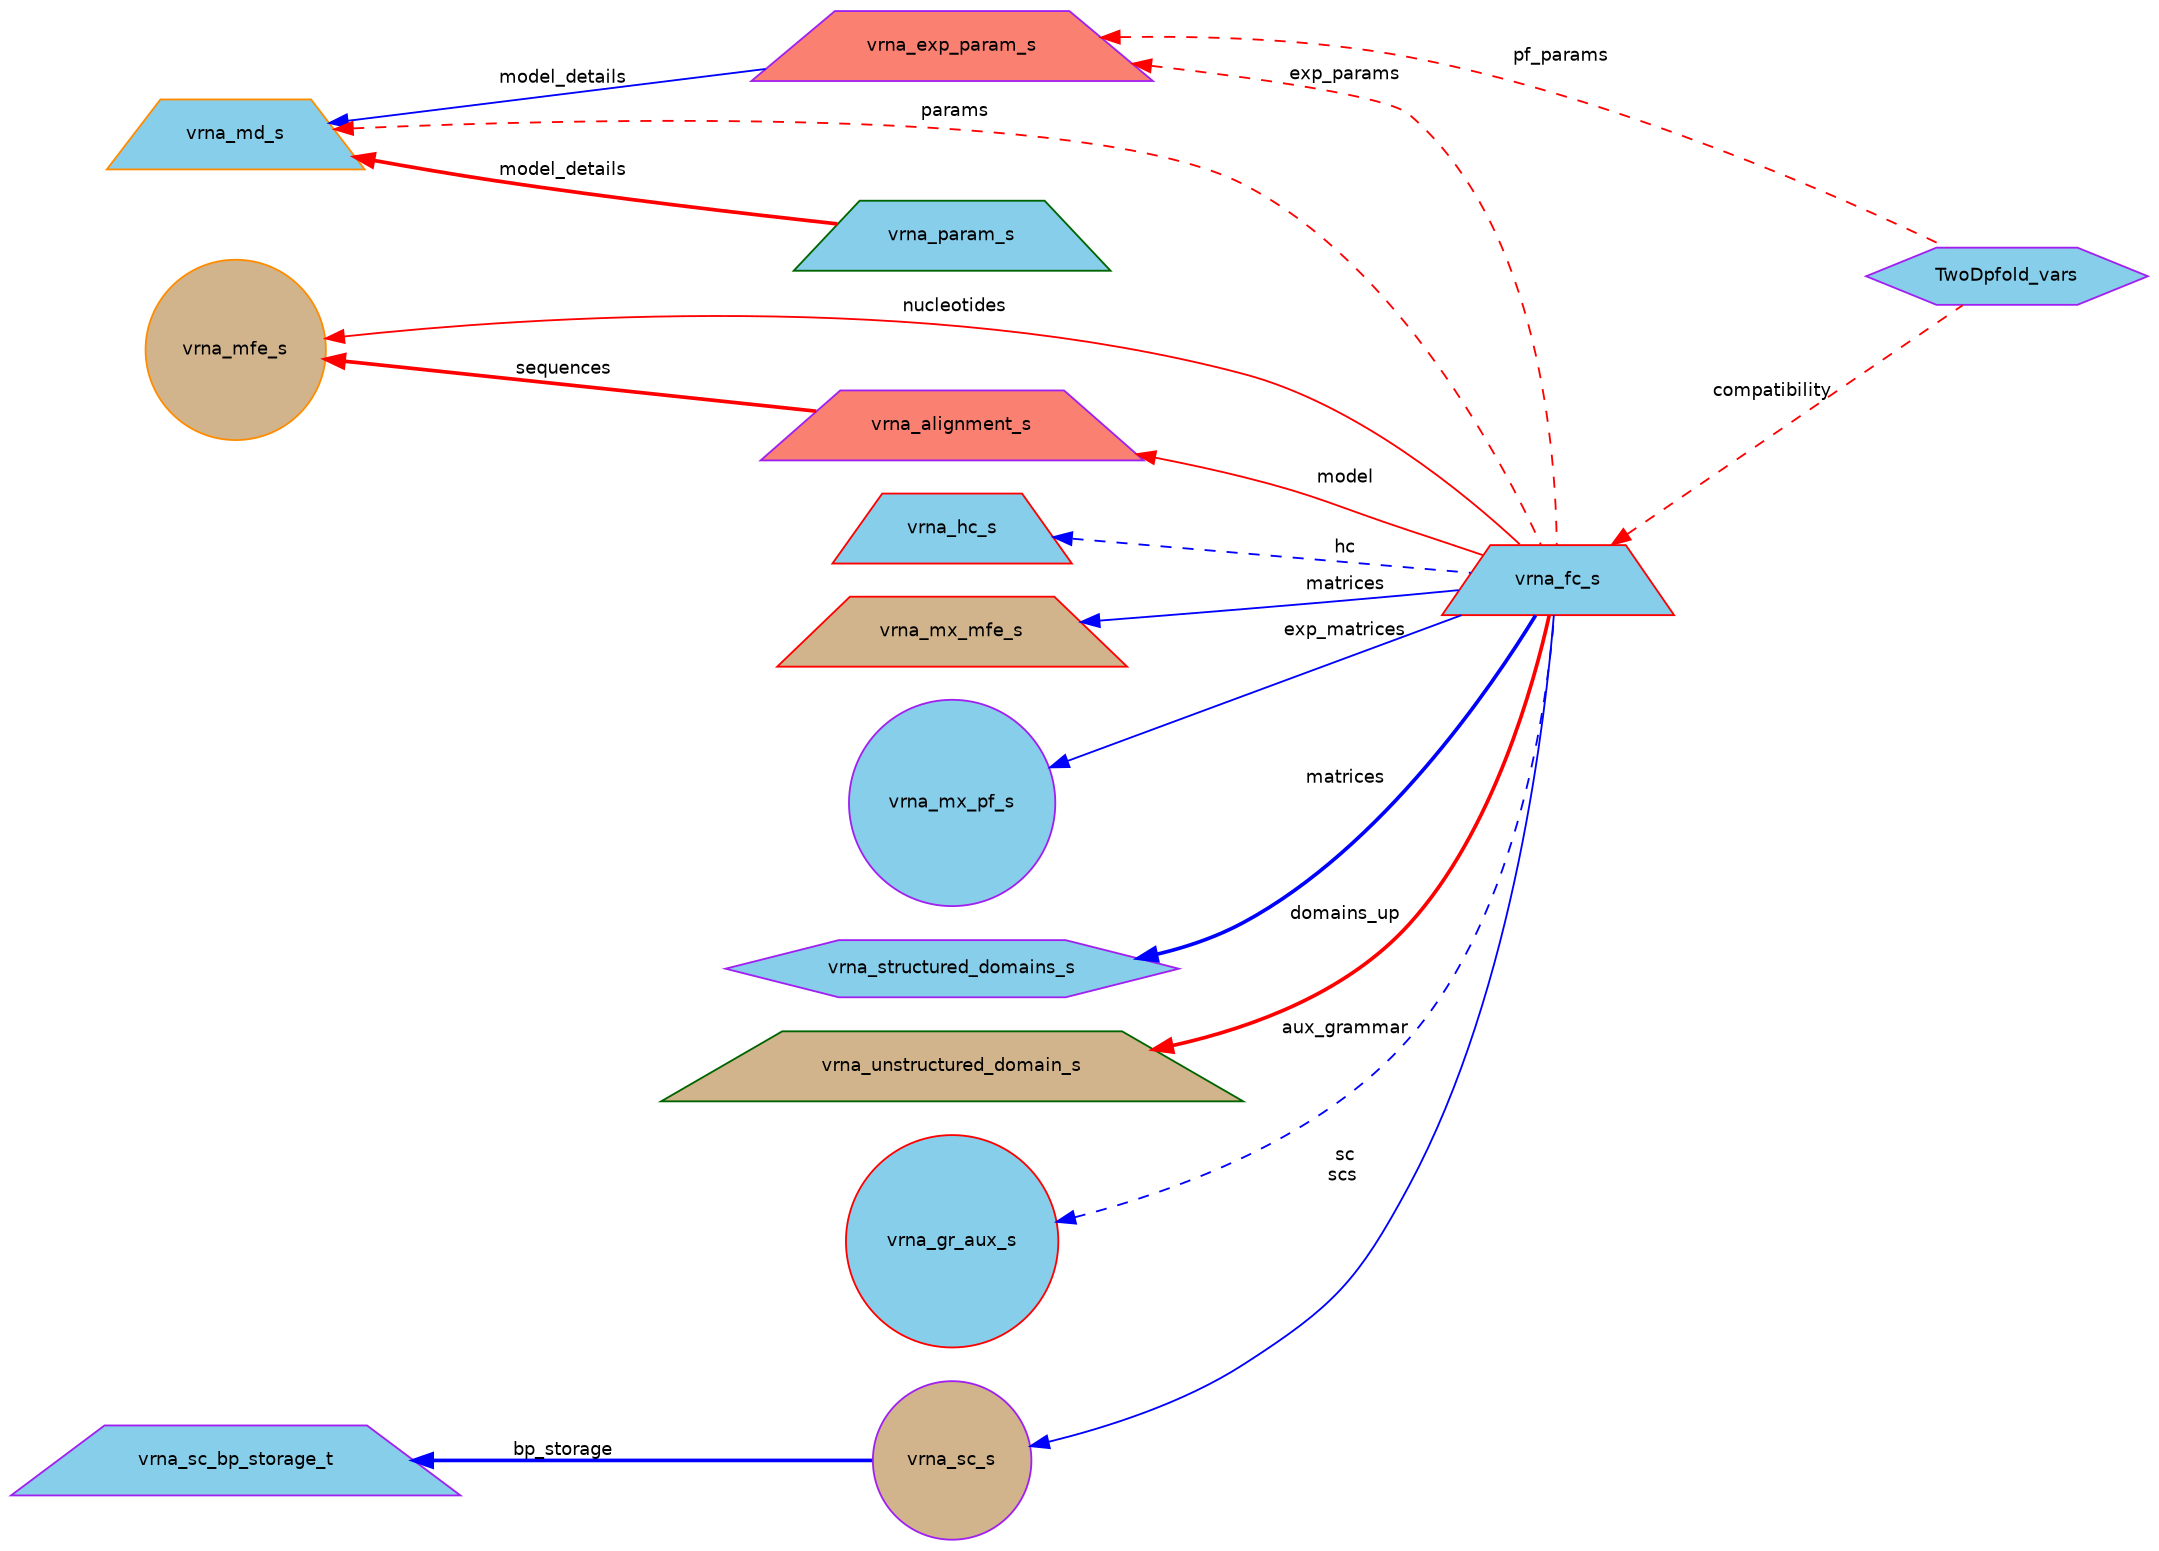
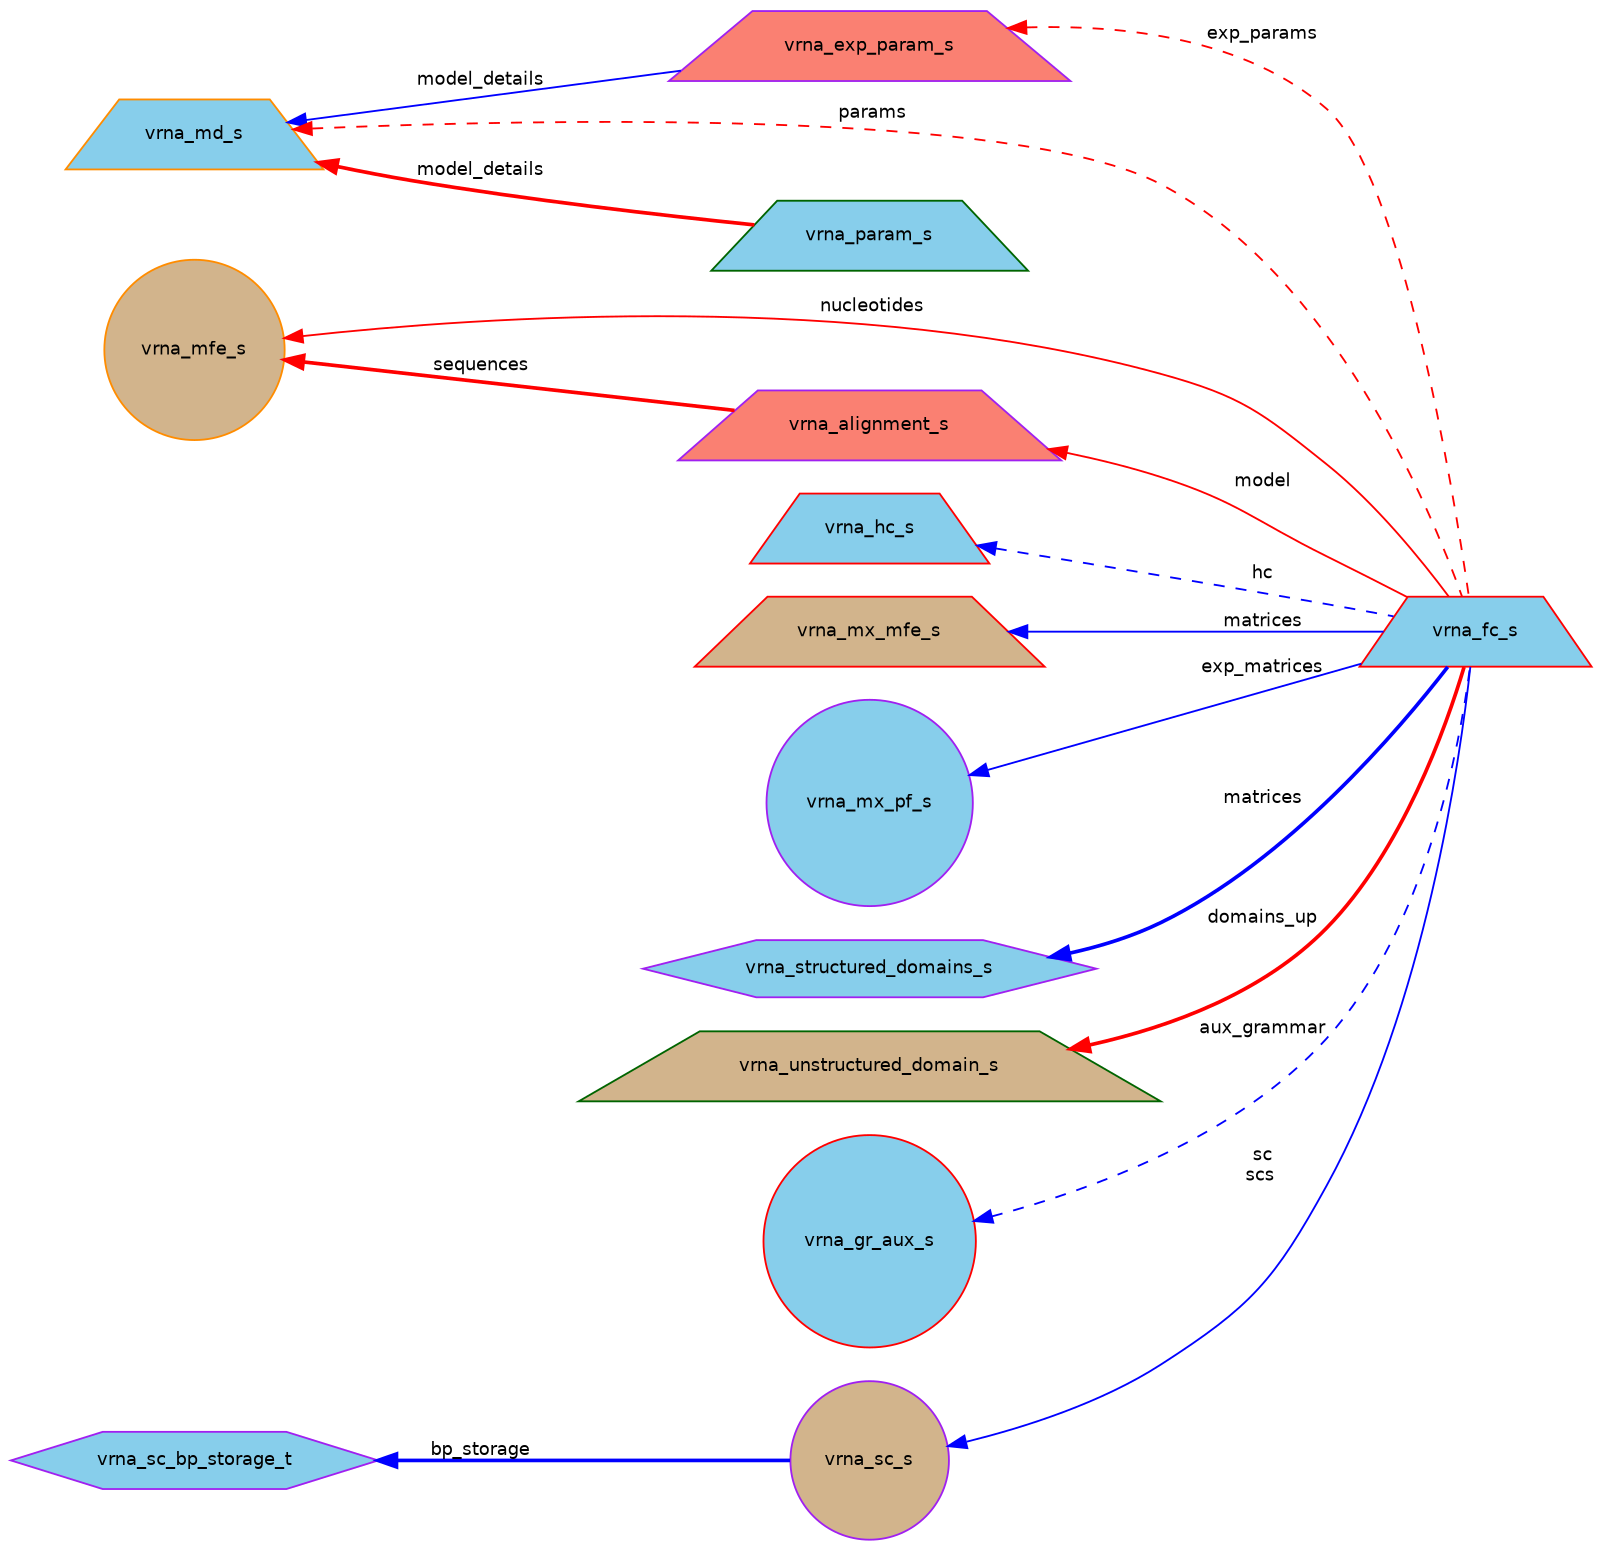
node "TwoDpfold_vars": removed
node "vrna_sc_bp_storage_t": shape trapezium -> hexagon
